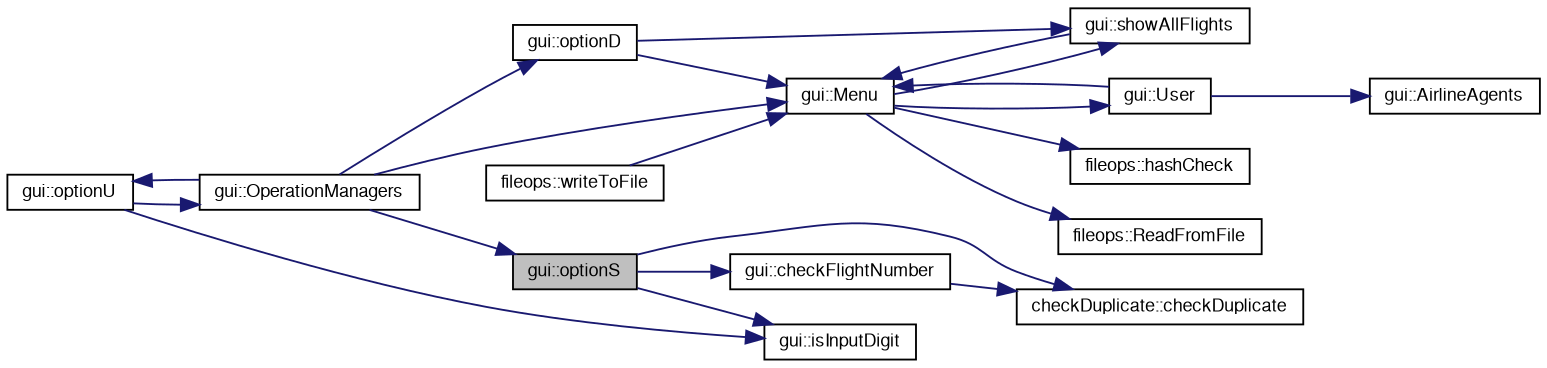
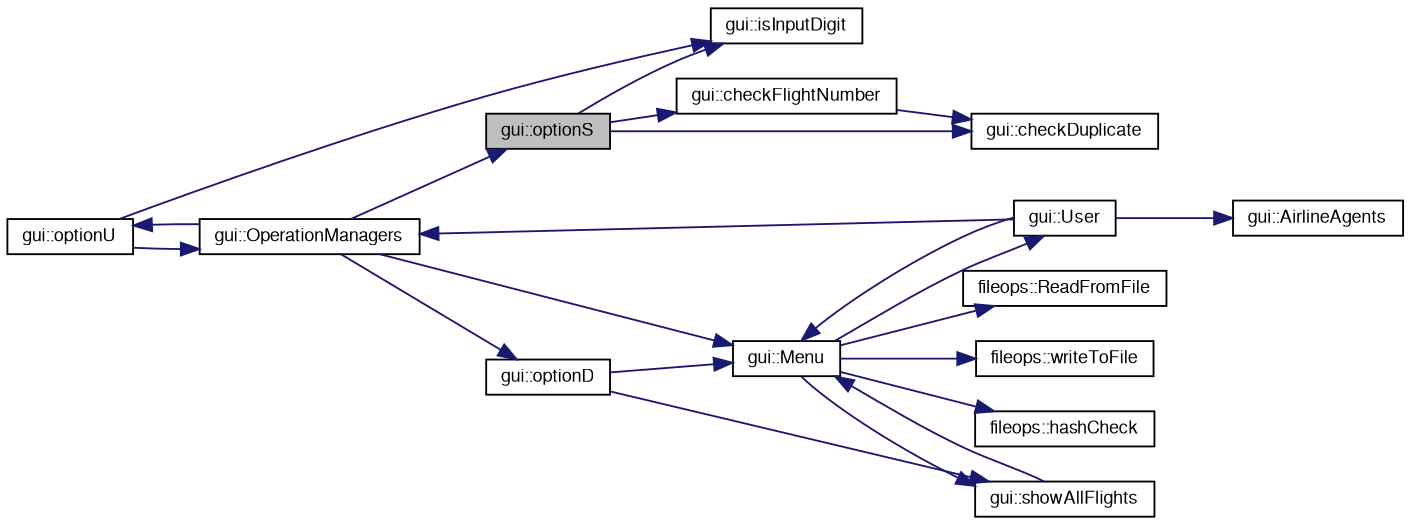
edge "fileops::writeToFile" -> "gui::Menu": reversed
edge "gui::User" -> "gui::OperationManagers": added
node "checkDuplicate::checkDuplicate": label "checkDuplicate::checkDuplicate" -> "gui::checkDuplicate"
